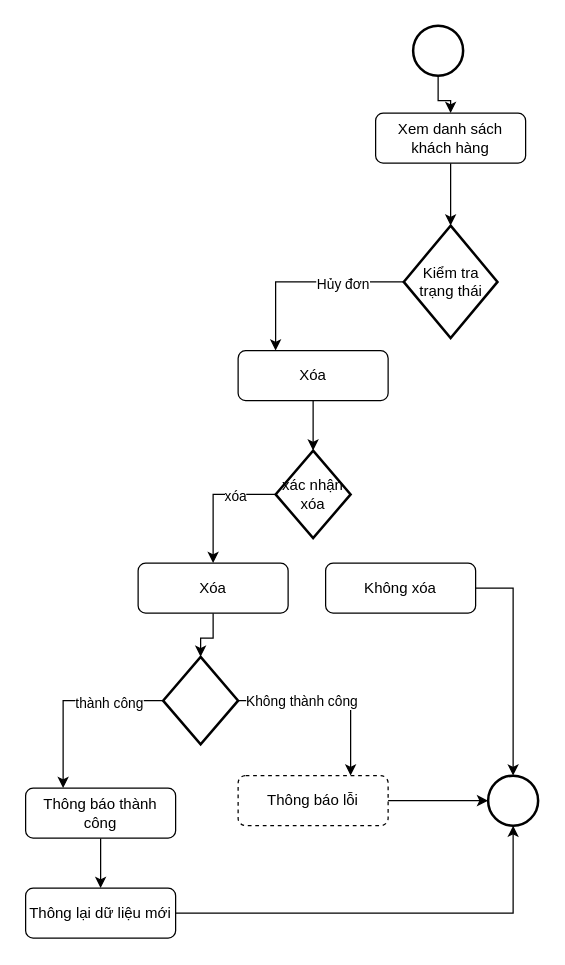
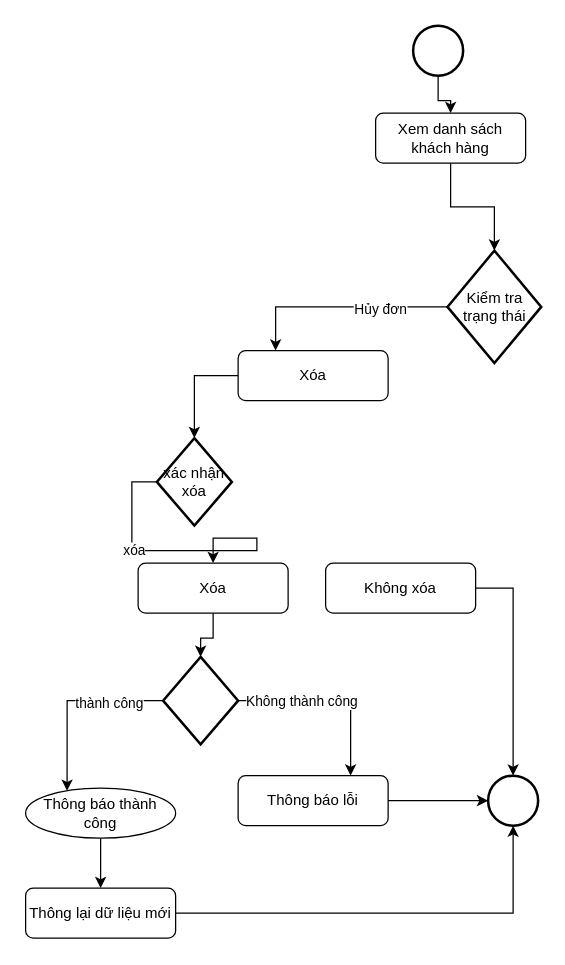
node "Kiểm tra trạng thái": moved (451, 282) -> (494, 307)
node "xác nhận xóa": moved (313, 494) -> (194, 482)
node "Thông báo lỗi": style dashed -> solid
node "Thông báo thành công": shape rounded rectangle -> ellipse
